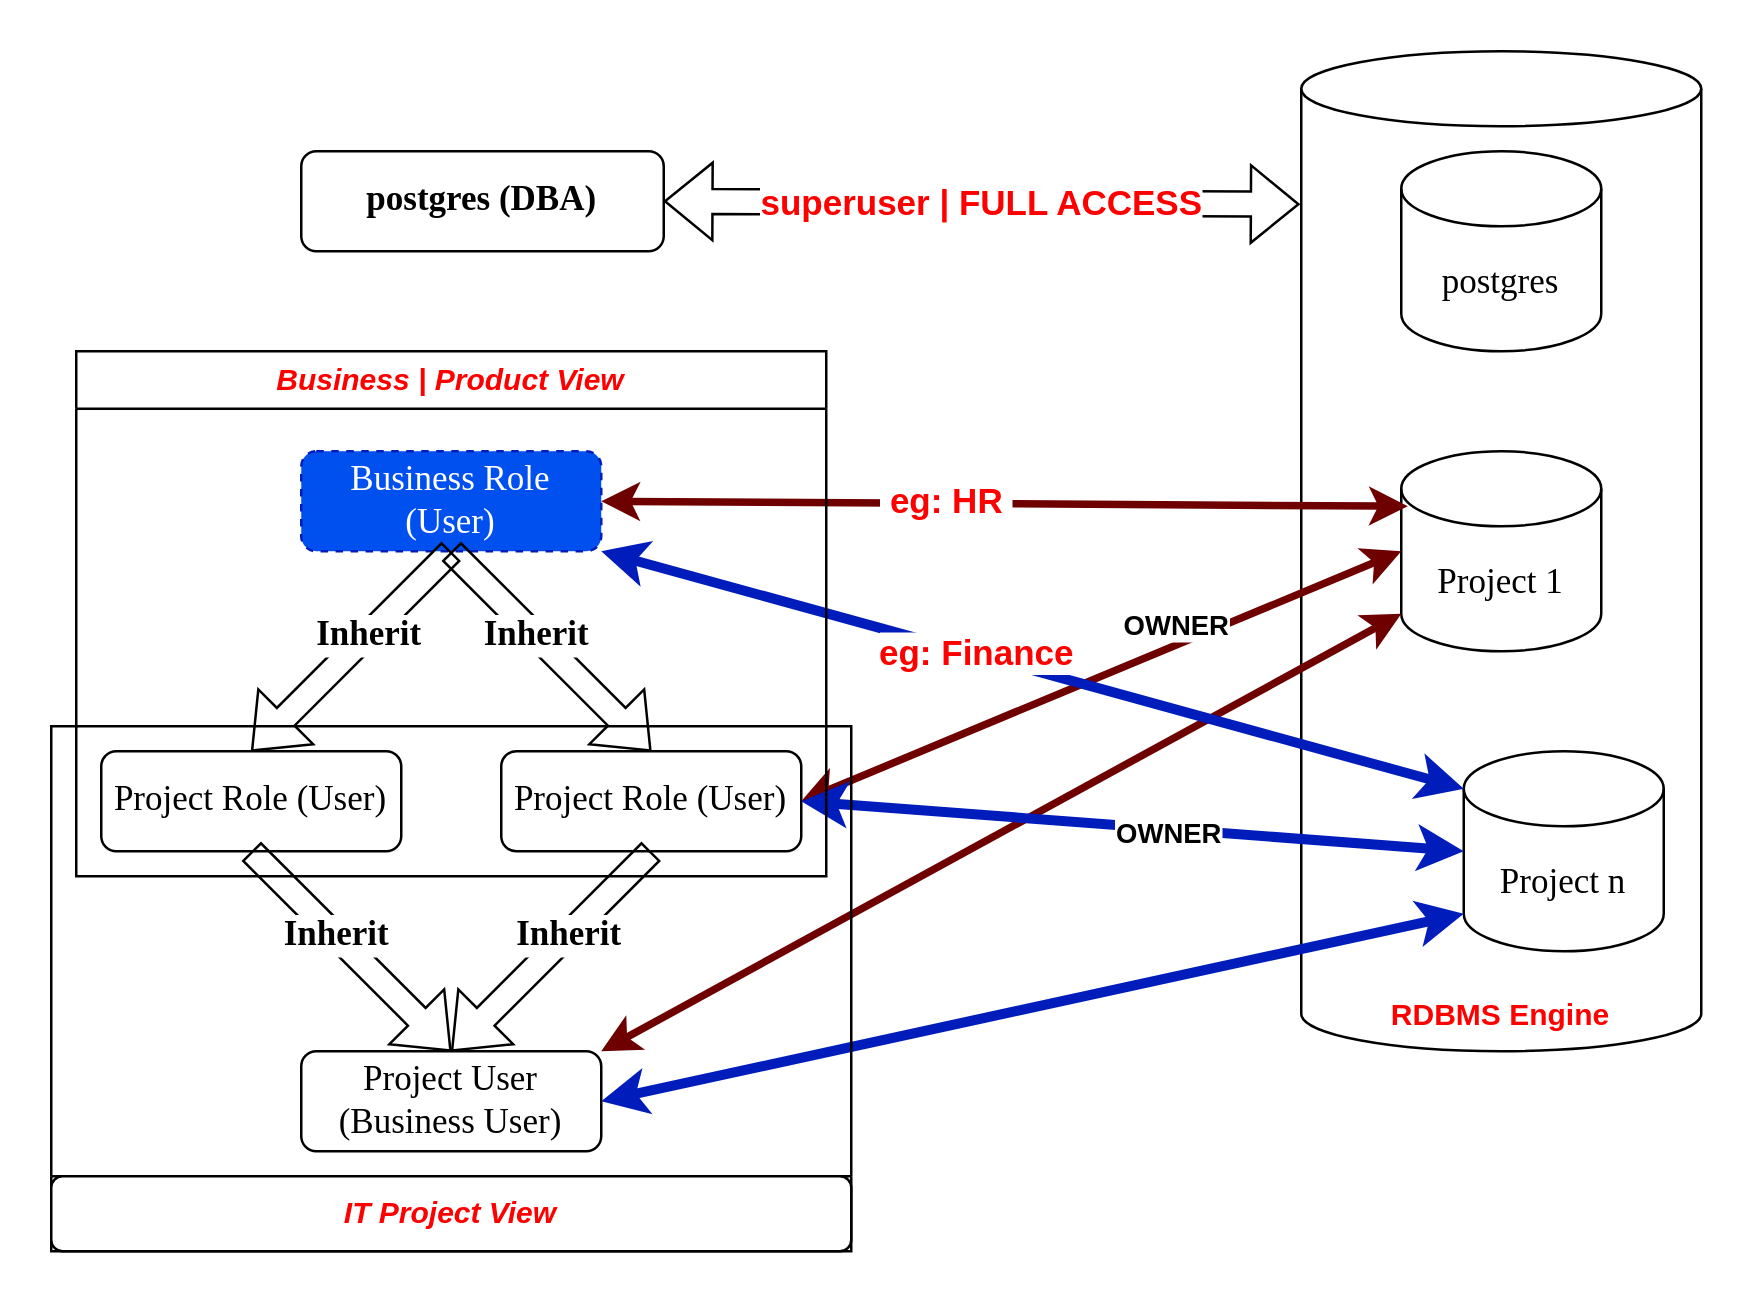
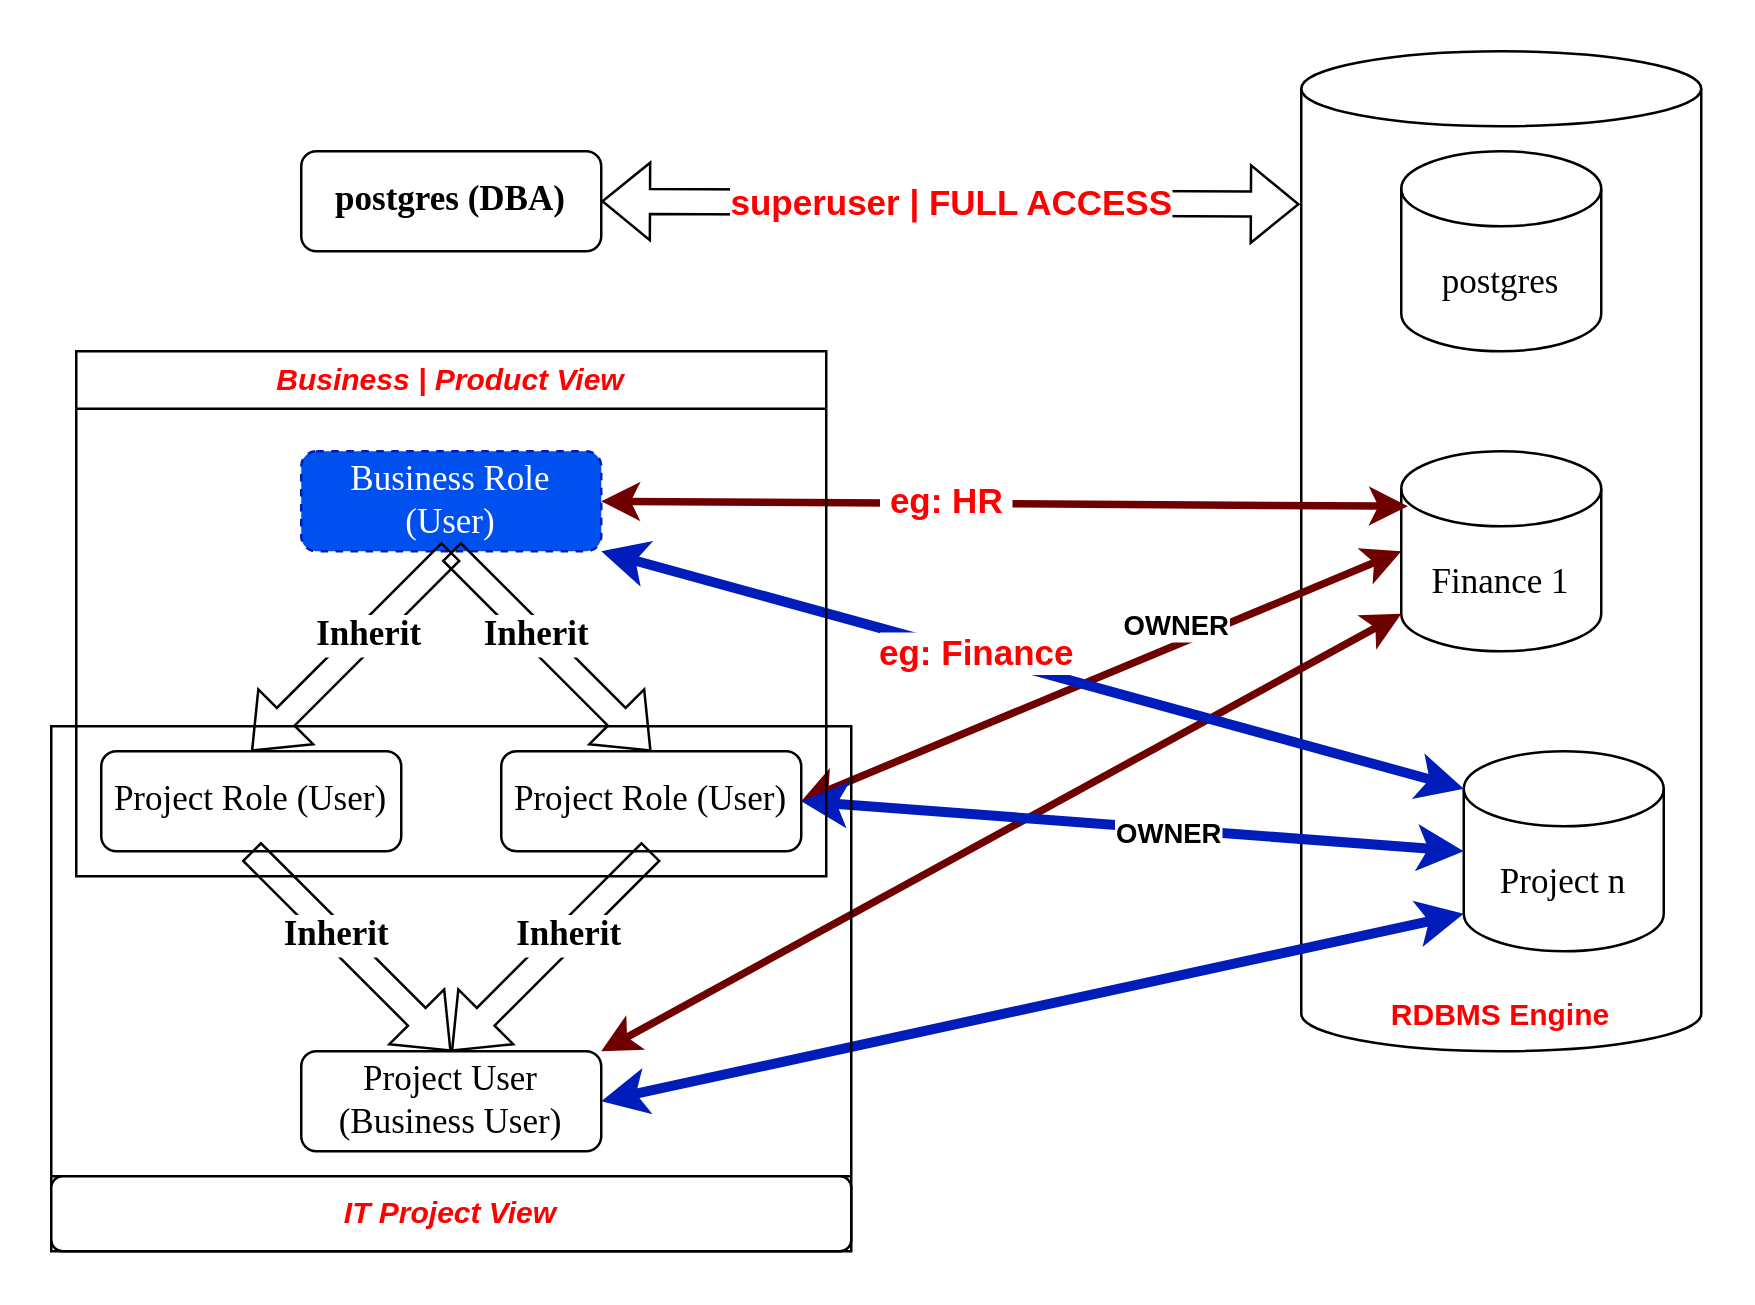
node "postgres (DBA)": size 363x100 -> 300x100
node "Project 1": label "Project 1" -> "Finance 1"
